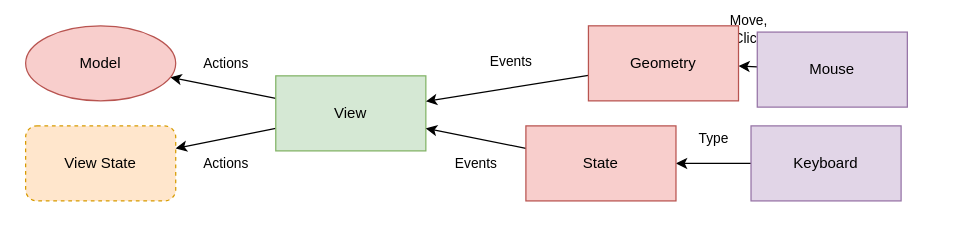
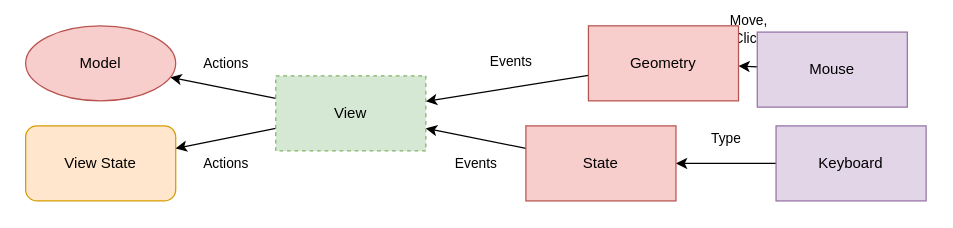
node "View": style solid -> dashed
node "View State": style dashed -> solid
node "Keyboard": moved (826, 163) -> (851, 163)
